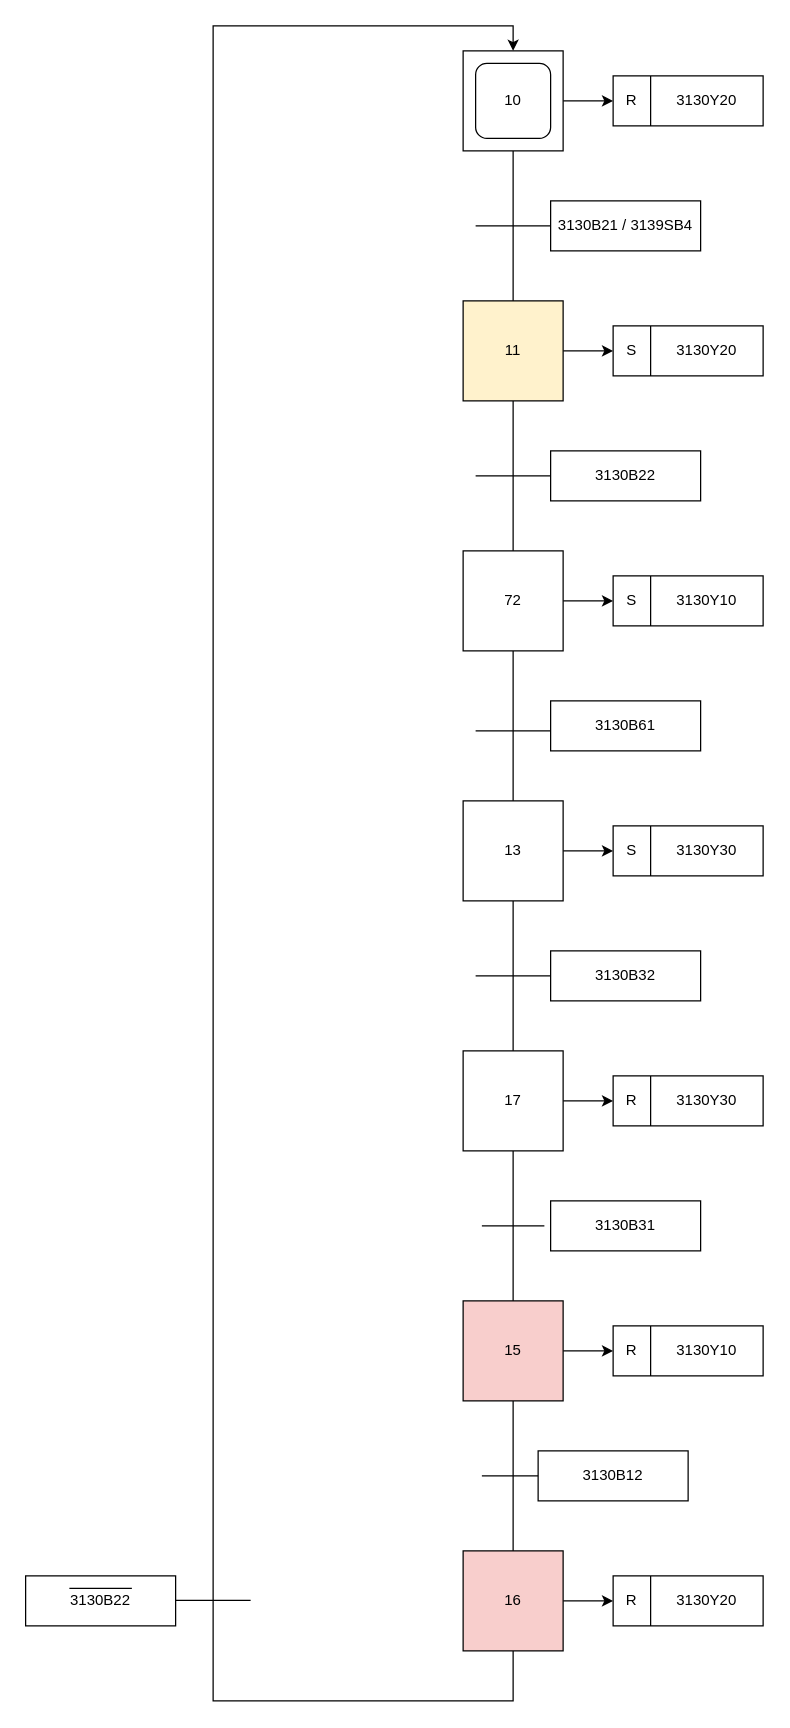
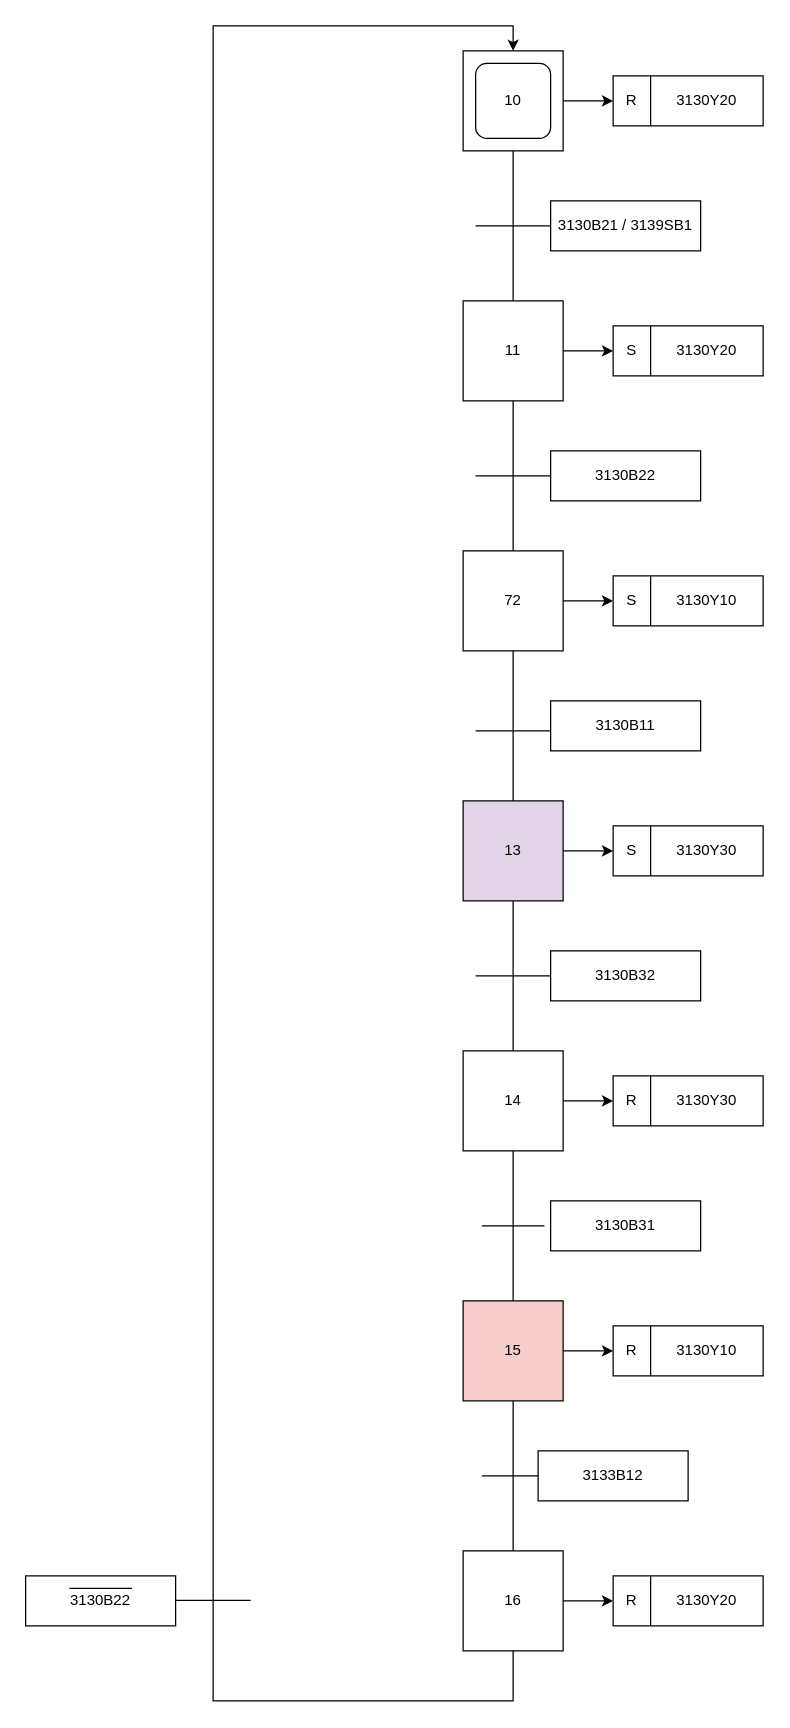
node "3130B21 / 3139SB4": label "3130B21 / 3139SB4" -> "3130B21 / 3139SB1"
node "11": fillcolor #fff2cc -> #ffffff
node "3130B61": label "3130B61" -> "3130B11"
node "13": fillcolor #ffffff -> #e1d5e7
node "17": label "17" -> "14"
node "3130B12": label "3130B12" -> "3133B12"
node "16": fillcolor #f8cecc -> #ffffff
